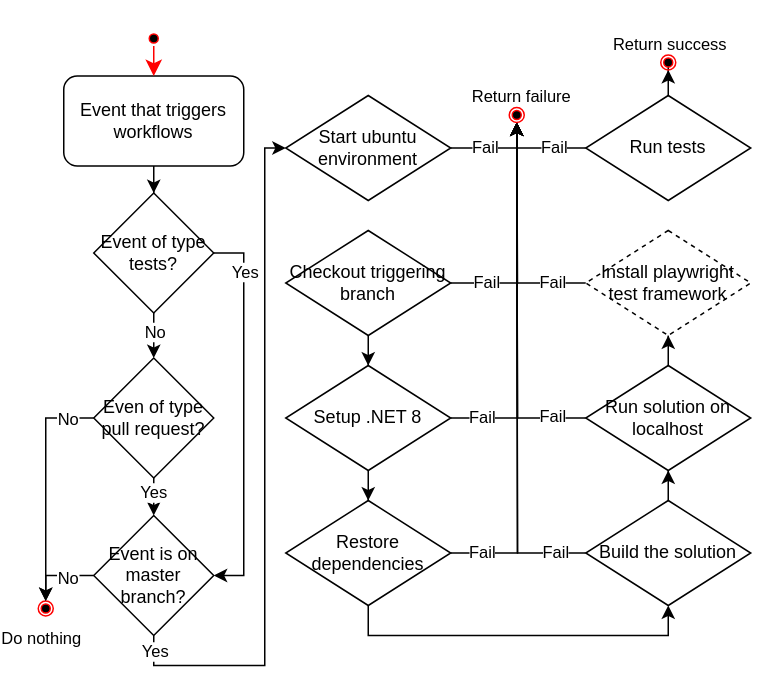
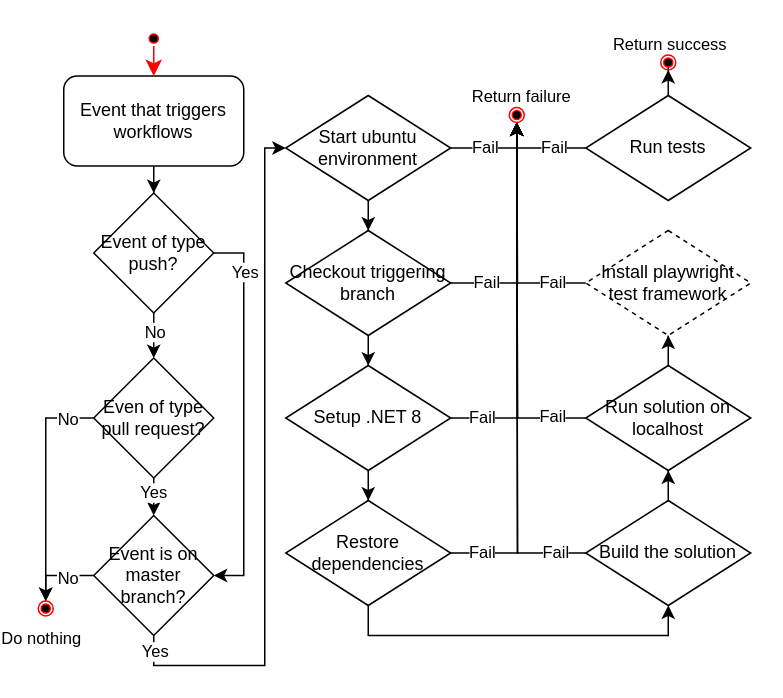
edge "Start ubuntu environment" -> "Checkout triggering branch": added
node "Event of type tests?": label "Event of type tests?" -> "Event of type push?"
